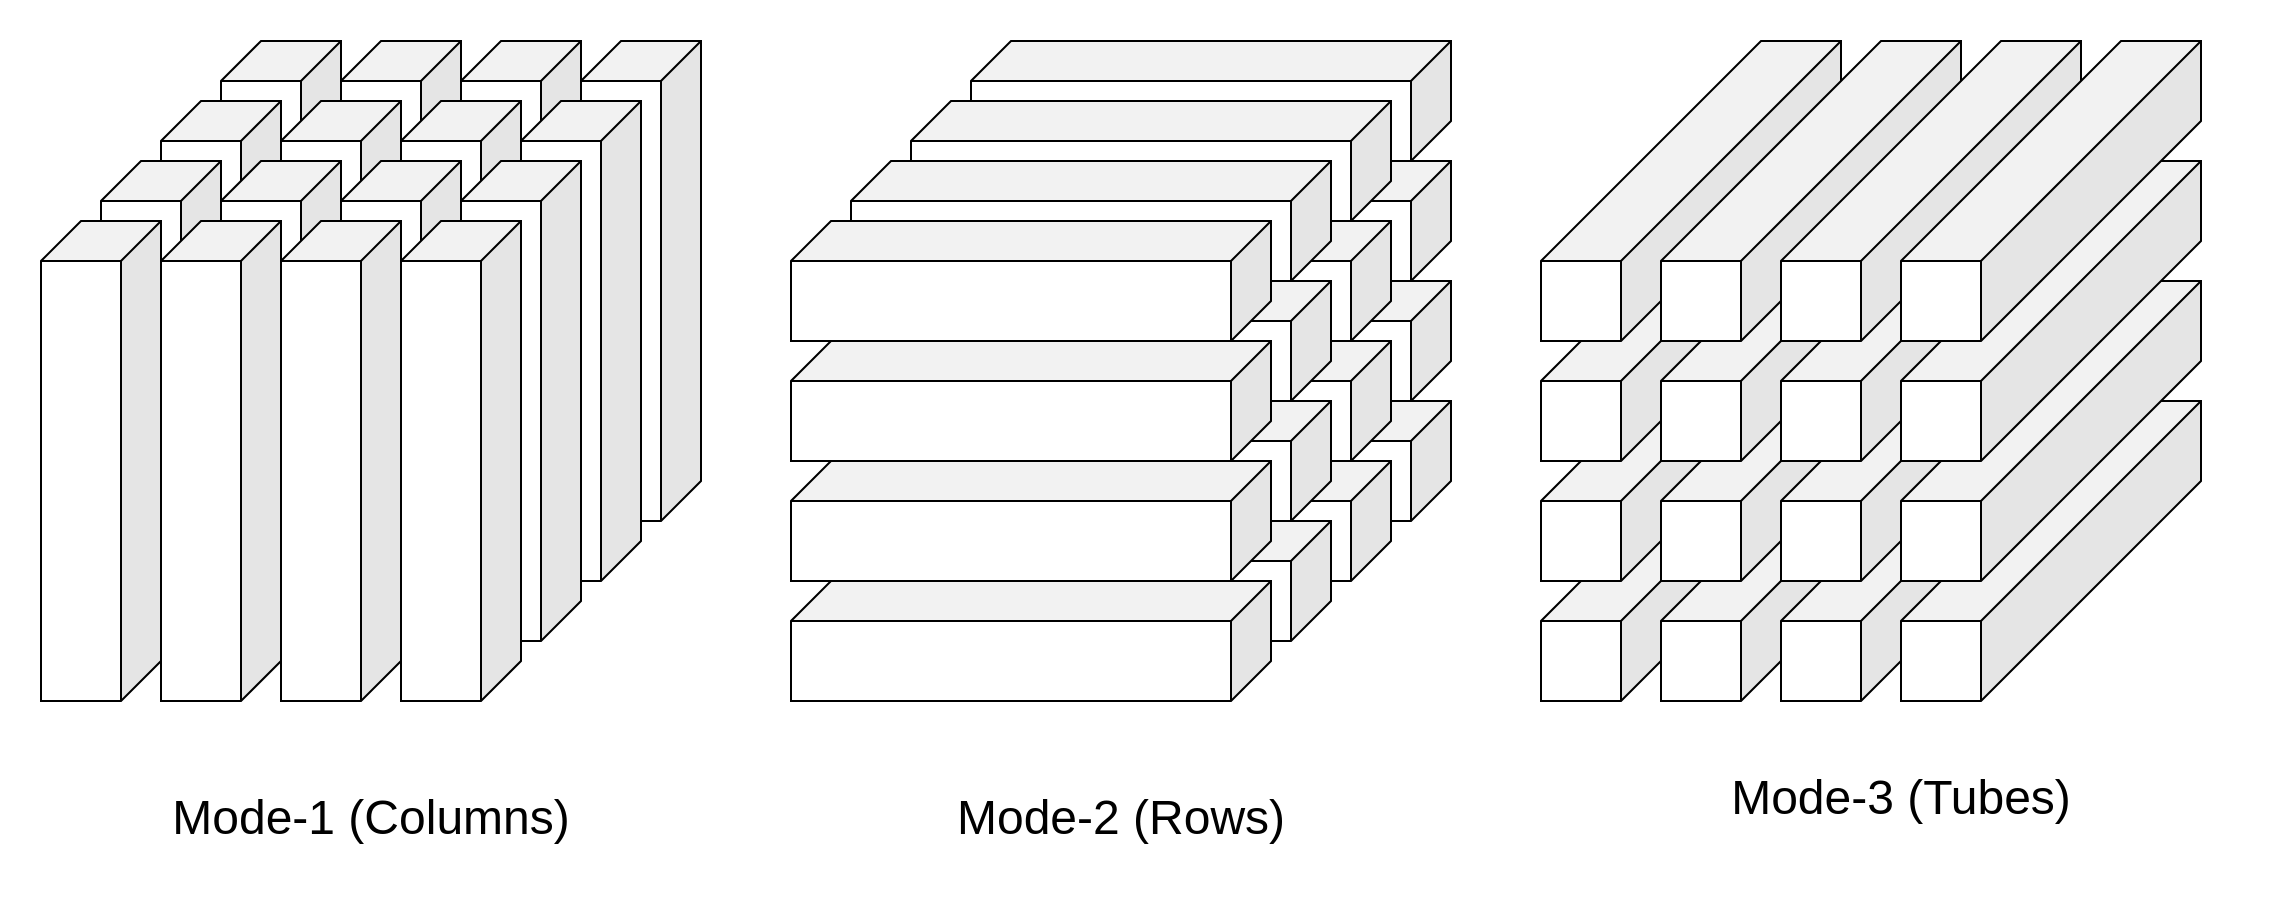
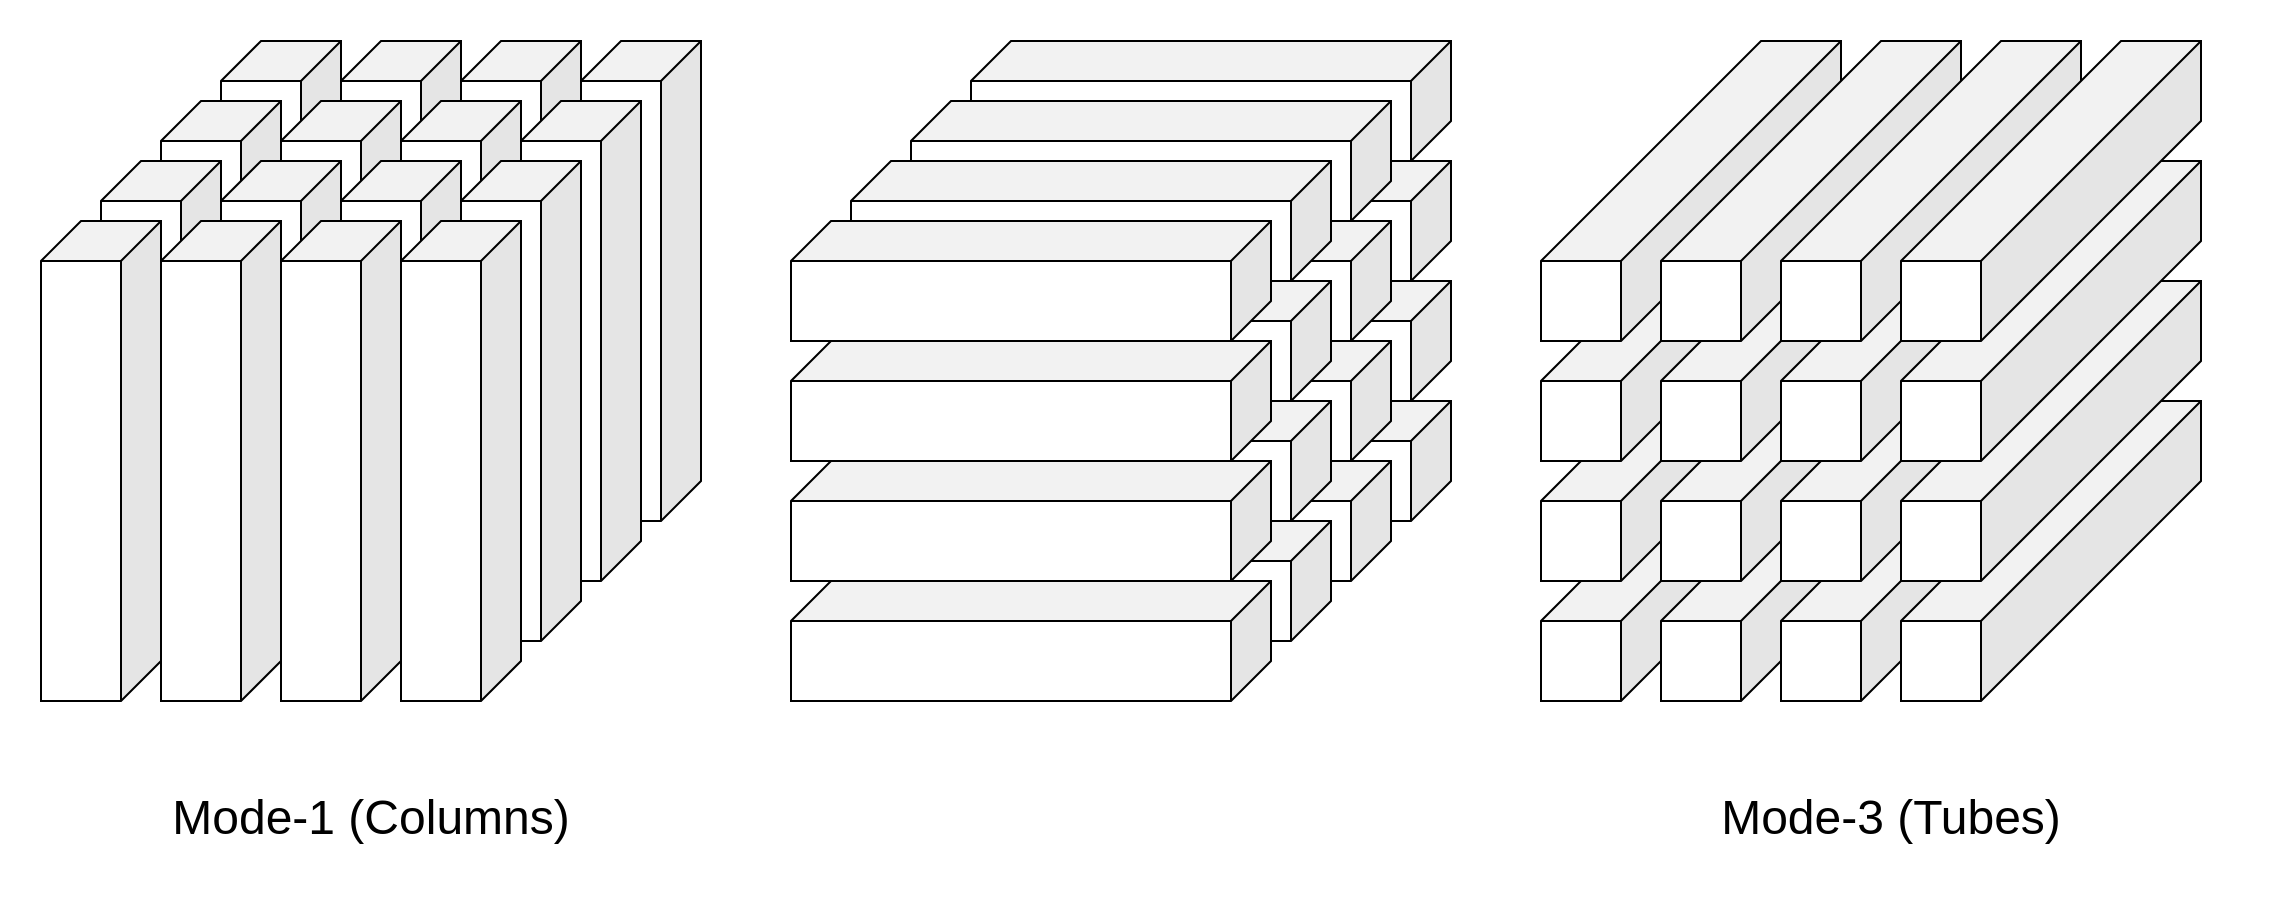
node "Mode-3 (Tubes)": moved (1901, 799) -> (1891, 819)
node "Mode-2 (Rows)": removed
